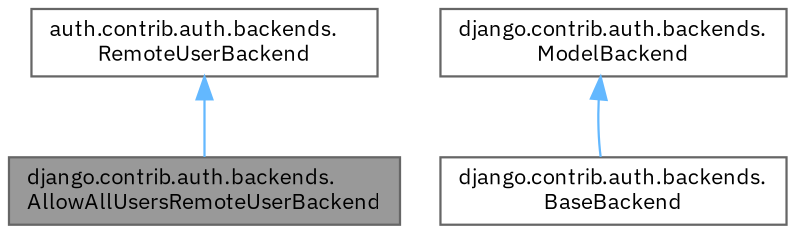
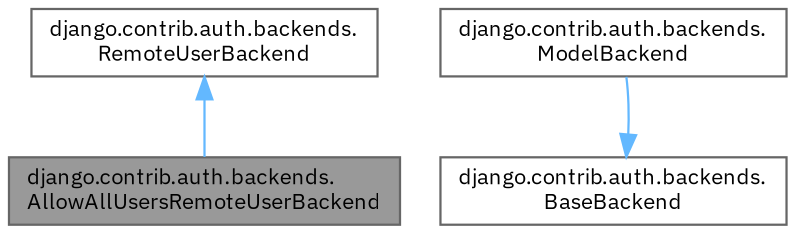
node "auth.contrib.auth.backends. RemoteUserBackend": label "auth.contrib.auth.backends. RemoteUserBackend" -> "django.contrib.auth.backends. RemoteUserBackend"
edge "django.contrib.auth.backends. BaseBackend" -> "django.contrib.auth.backends. ModelBackend": reversed
